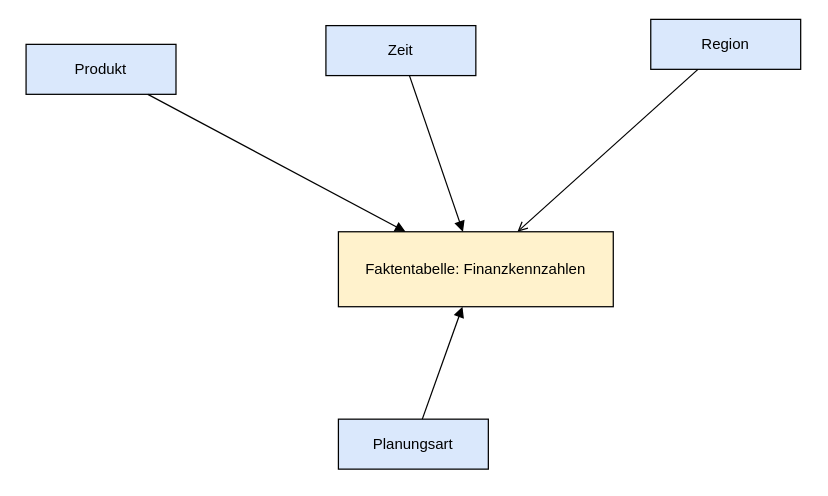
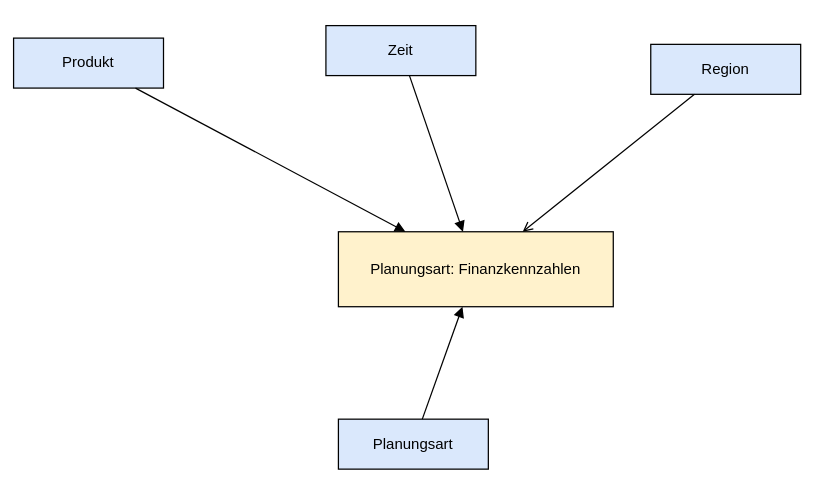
node "Region": moved (726, 44) -> (726, 69)
node "Produkt": moved (101, 69) -> (88, 63)
node "Faktentabelle: Finanzkennzahlen": label "Faktentabelle: Finanzkennzahlen" -> "Planungsart: Finanzkennzahlen"
